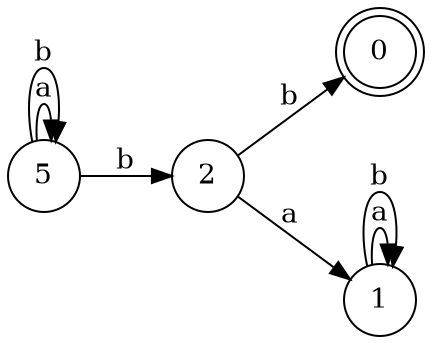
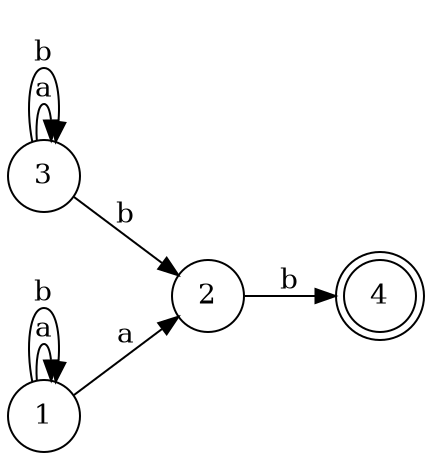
node "0": label "0" -> "4"
node "5": label "5" -> "3"
edge "2" -> "1": reversed
